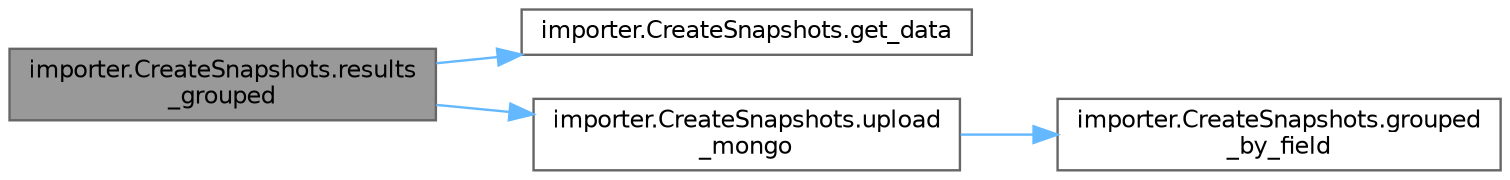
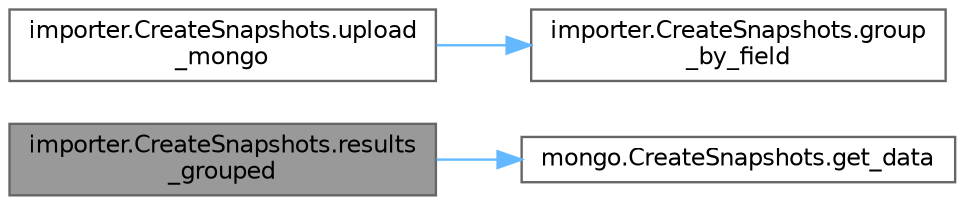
node "importer.CreateSnapshots.get_data": label "importer.CreateSnapshots.get_data" -> "mongo.CreateSnapshots.get_data"
edge "importer.CreateSnapshots.results _grouped" -> "importer.CreateSnapshots.upload _mongo": removed
node "importer.CreateSnapshots.grouped _by_field": label "importer.CreateSnapshots.grouped _by_field" -> "importer.CreateSnapshots.group _by_field"
